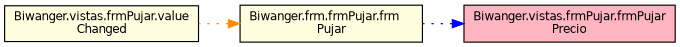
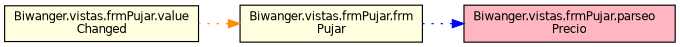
node "Biwanger.frm.frmPujar.frm Pujar": label "Biwanger.frm.frmPujar.frm Pujar" -> "Biwanger.vistas.frmPujar.frm Pujar"
node "Biwanger.vistas.frmPujar.frmPujar Precio": label "Biwanger.vistas.frmPujar.frmPujar Precio" -> "Biwanger.vistas.frmPujar.parseo Precio"
